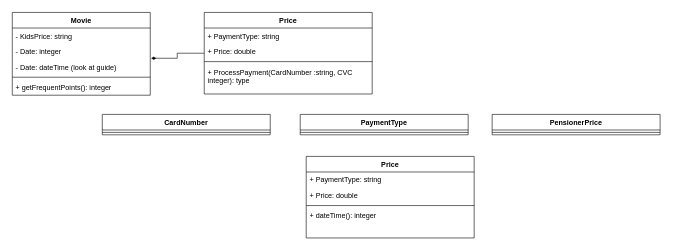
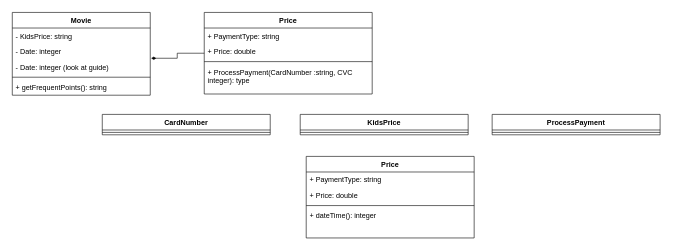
node "- Date: dateTime (look at guide)": label "- Date: dateTime (look at guide)" -> "- Date: integer (look at guide)"
node "+ getFrequentPoints(): integer": label "+ getFrequentPoints(): integer" -> "+ getFrequentPoints(): string"
node "PaymentType": label "PaymentType" -> "KidsPrice"
node "PensionerPrice": label "PensionerPrice" -> "ProcessPayment"
